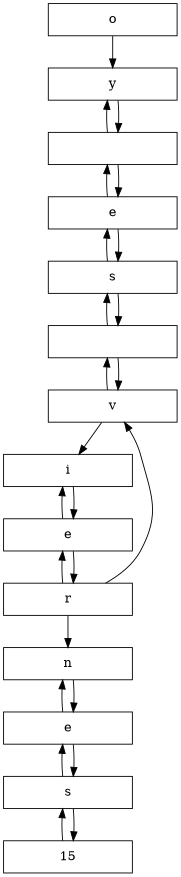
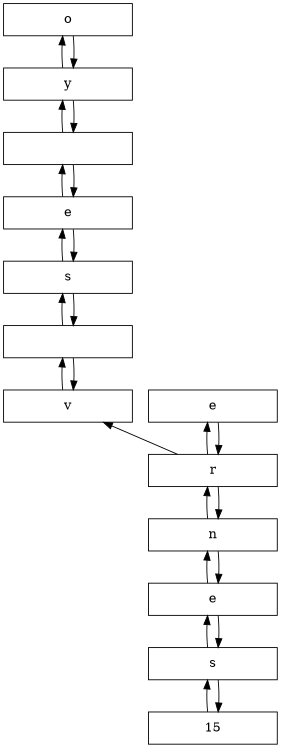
edge "y" -> "o": added
node "i": removed
edge "n" -> "r": added
